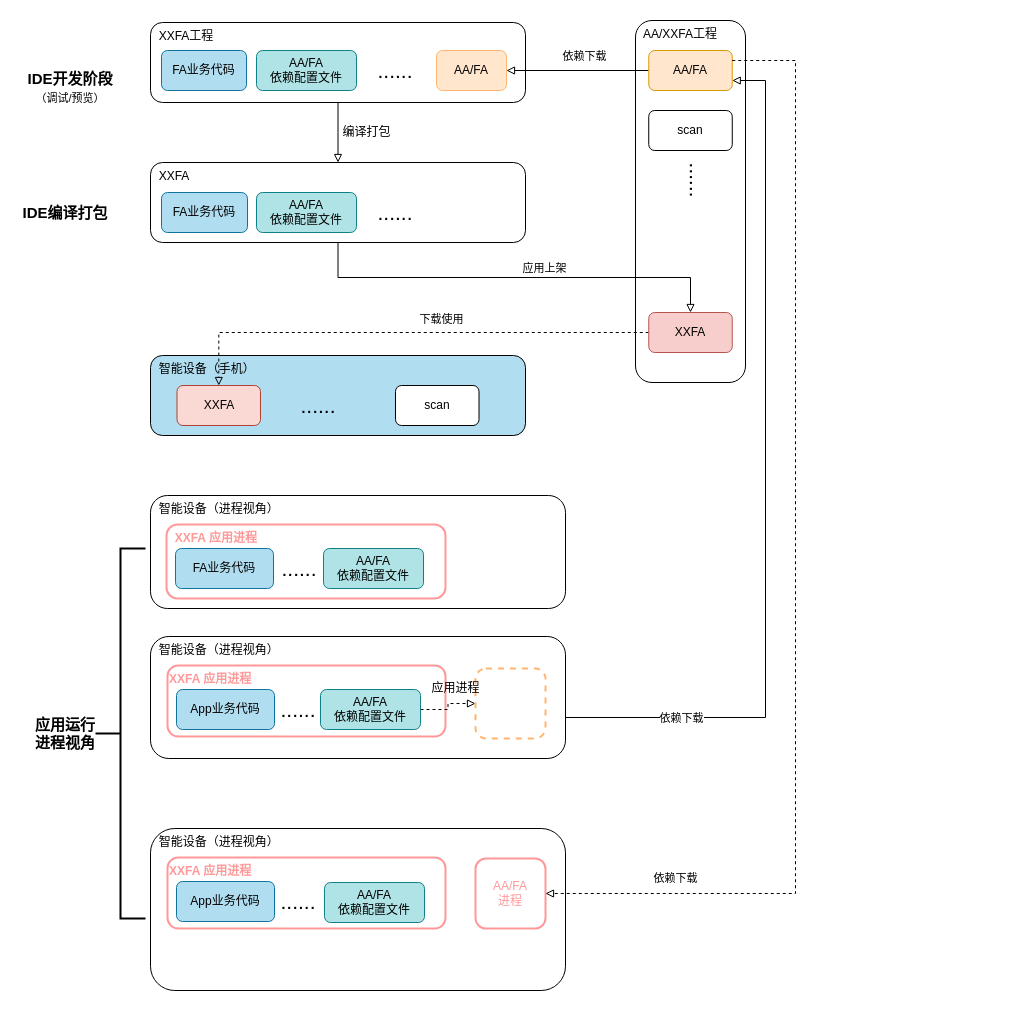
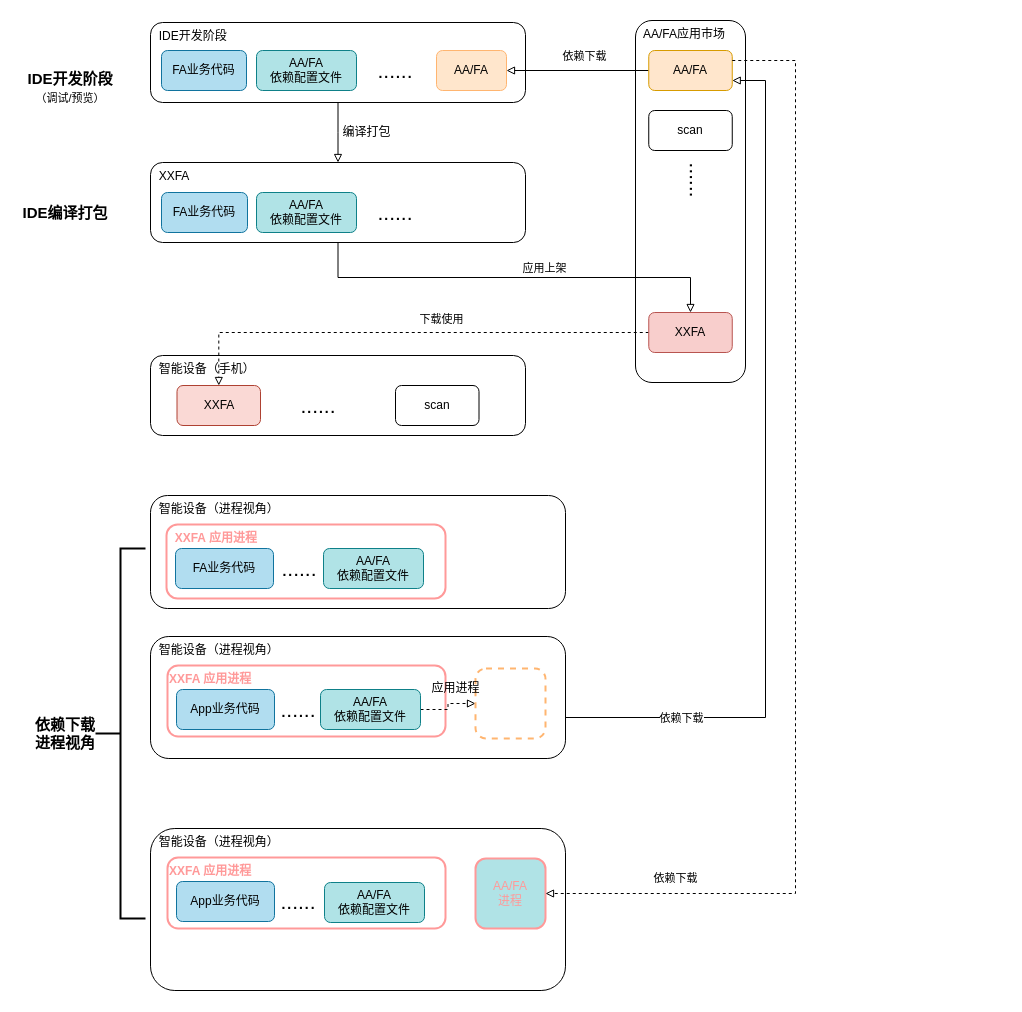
node "AA/XXFA工程": label "AA/XXFA工程" -> "AA/FA应用市场"
node "XXFA工程": label "XXFA工程" -> "IDE开发阶段"
node "智能设备（手机）": fillcolor #b1ddf0 -> #ffffff
node "应用运行 进程视角": label "应用运行 进程视角" -> "依赖下载 进程视角"
node "AA/FA 进程": fillcolor #ffffff -> #b0e3e6
